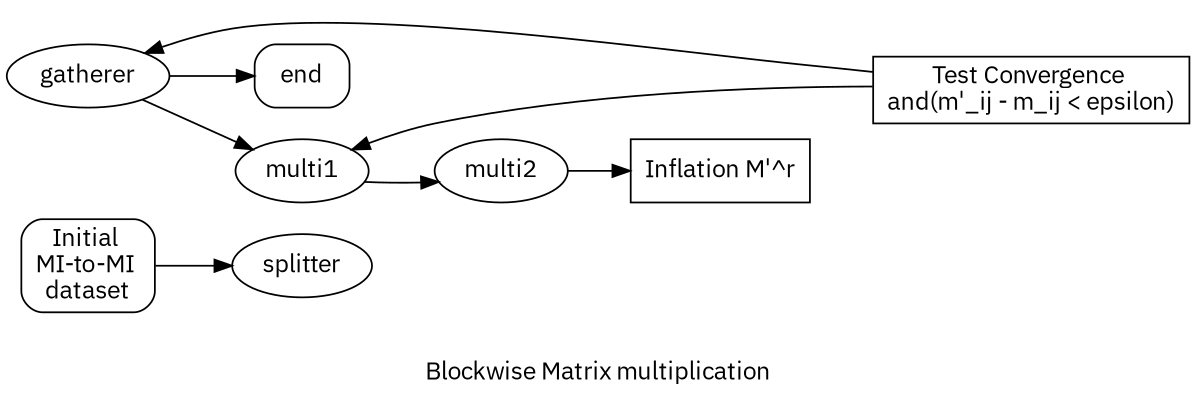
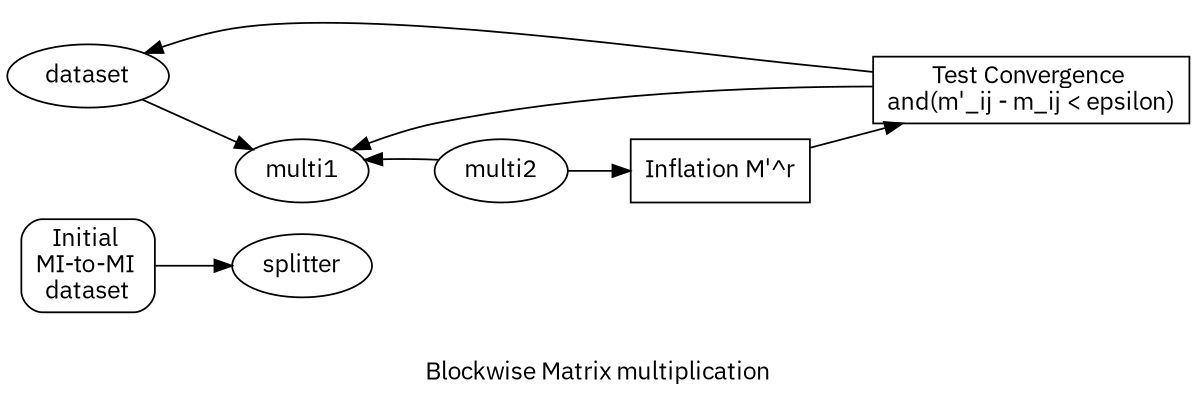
node "gatherer": label "gatherer" -> "dataset"
node "end": removed
edge "Inflation M'^r" -> "Test Convergence and(m'_ij - m_ij < epsilon)": added
edge "multi1" -> "multi2": reversed
